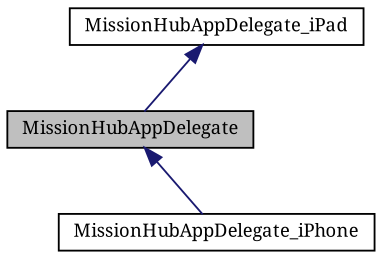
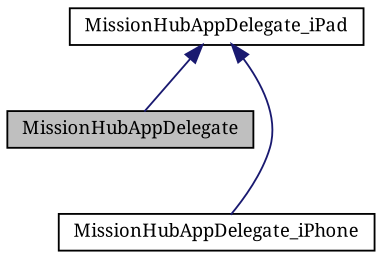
edge "MissionHubAppDelegate_iPhone" -> "MissionHubAppDelegate": now "MissionHubAppDelegate_iPhone" -> "MissionHubAppDelegate_iPad"
